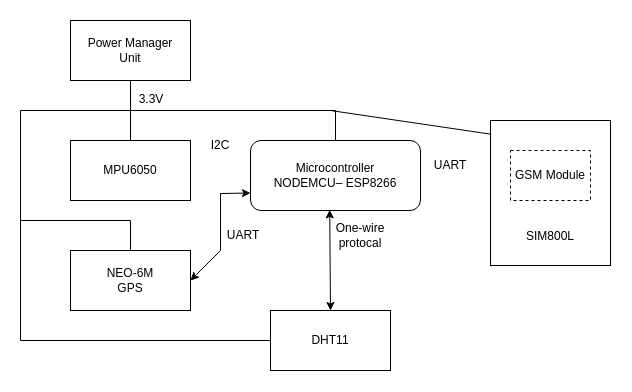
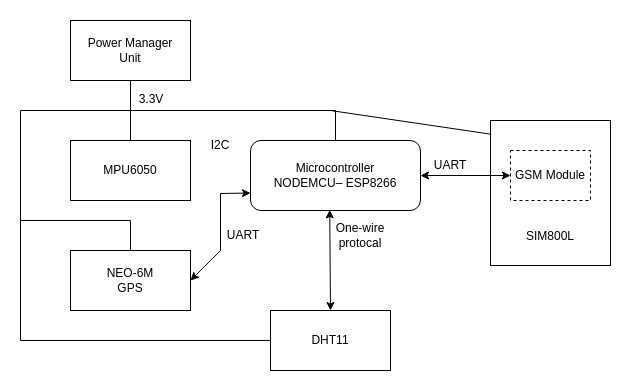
edge "Microcontroller NODEMCU– ESP8266" -- "GSM Module": added
